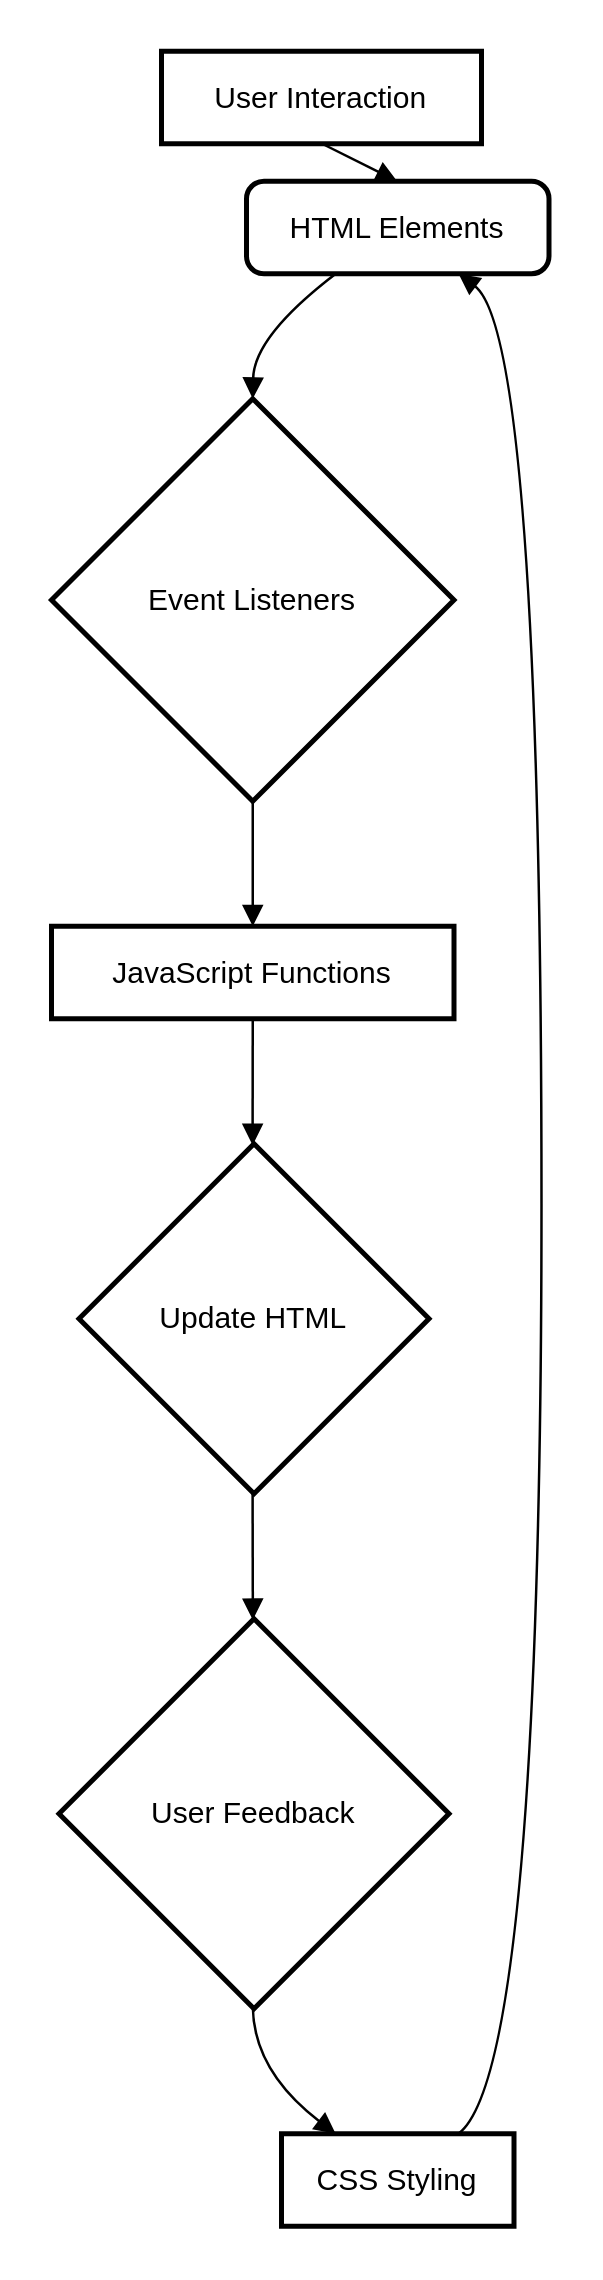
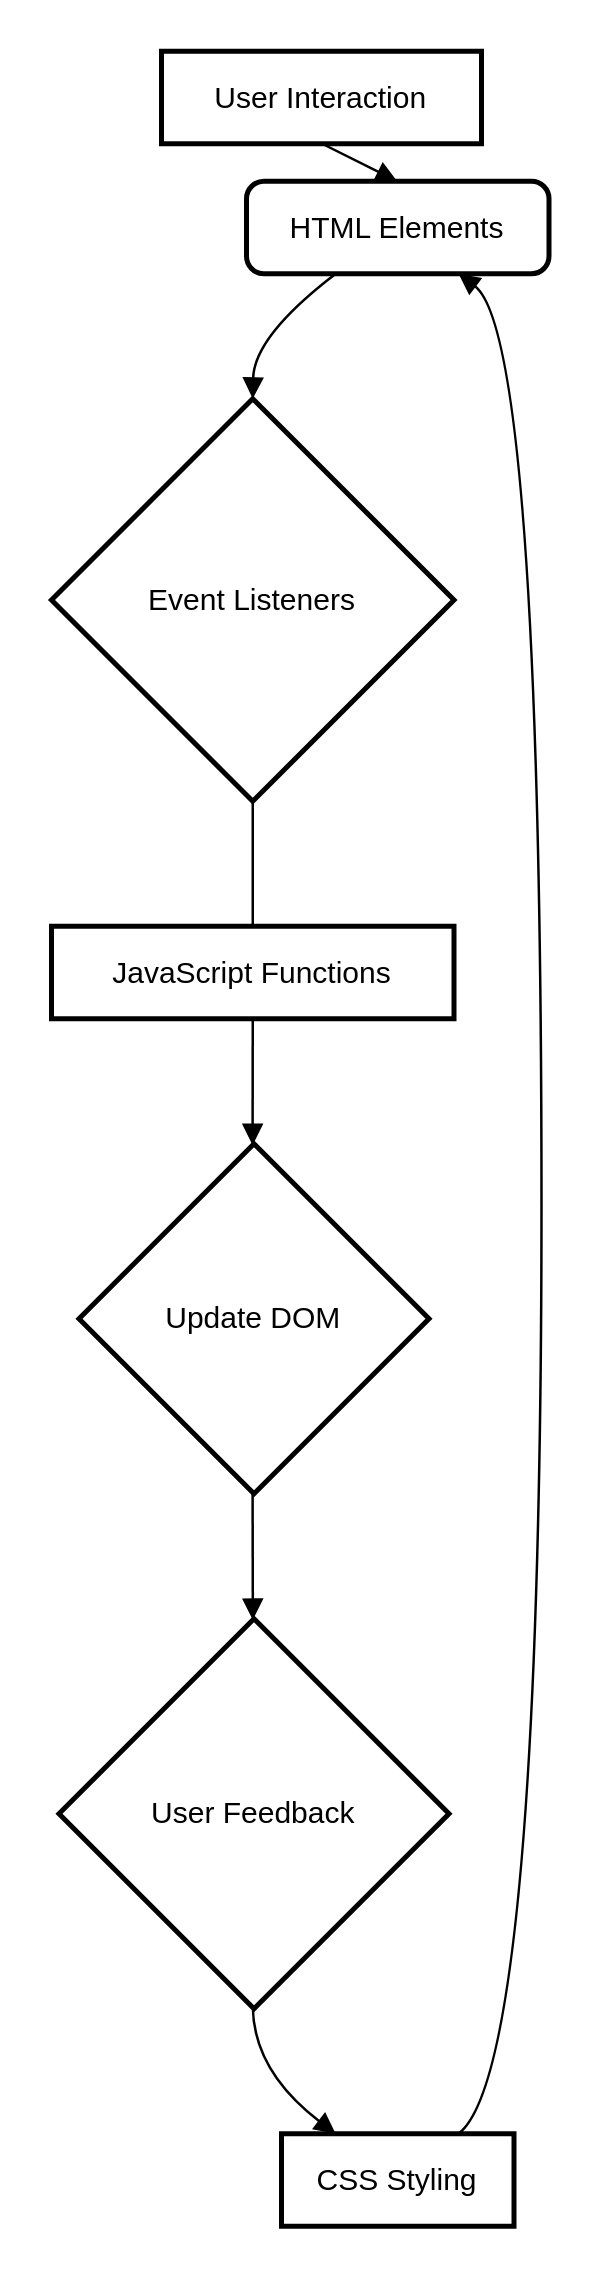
edge "Event Listeners" -> "JavaScript Functions": arrowhead block -> none
node "Update HTML": label "Update HTML" -> "Update DOM"
